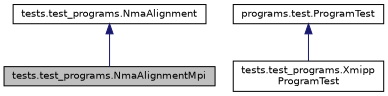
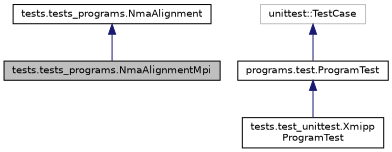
node "tests.test_programs.NmaAlignment": label "tests.test_programs.NmaAlignment" -> "tests.tests_programs.NmaAlignment"
node "unittest::TestCase": added
node "tests.test_programs.NmaAlignmentMpi": label "tests.test_programs.NmaAlignmentMpi" -> "tests.tests_programs.NmaAlignmentMpi"
node "tests.test_programs.Xmipp ProgramTest": label "tests.test_programs.Xmipp ProgramTest" -> "tests.test_unittest.Xmipp ProgramTest"
